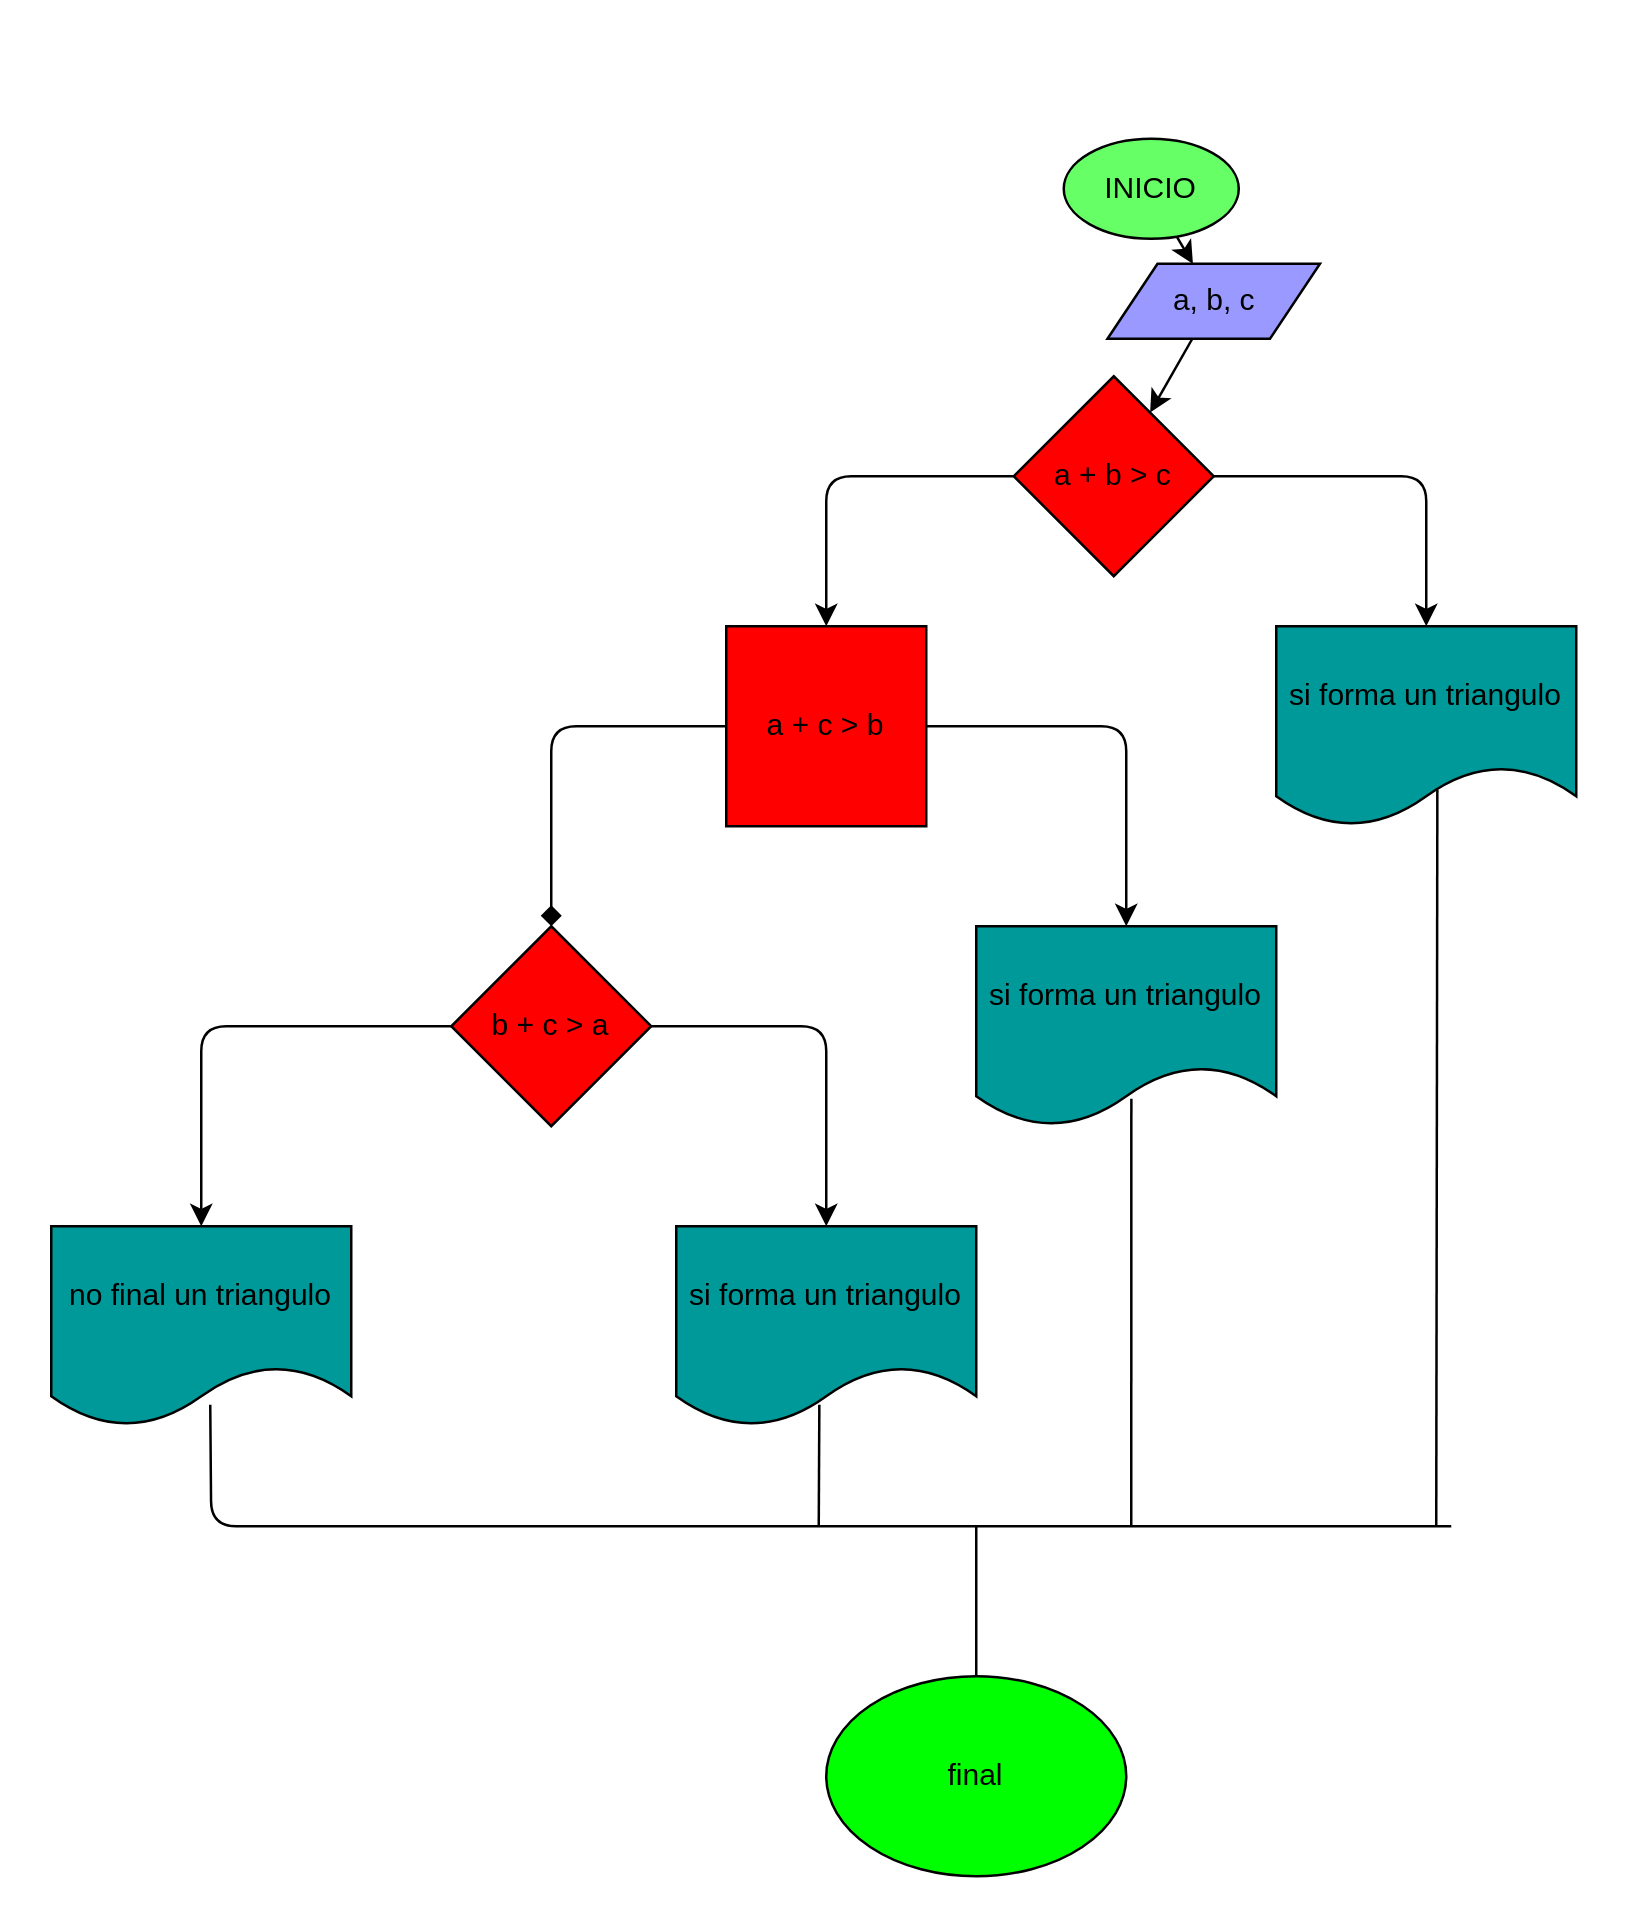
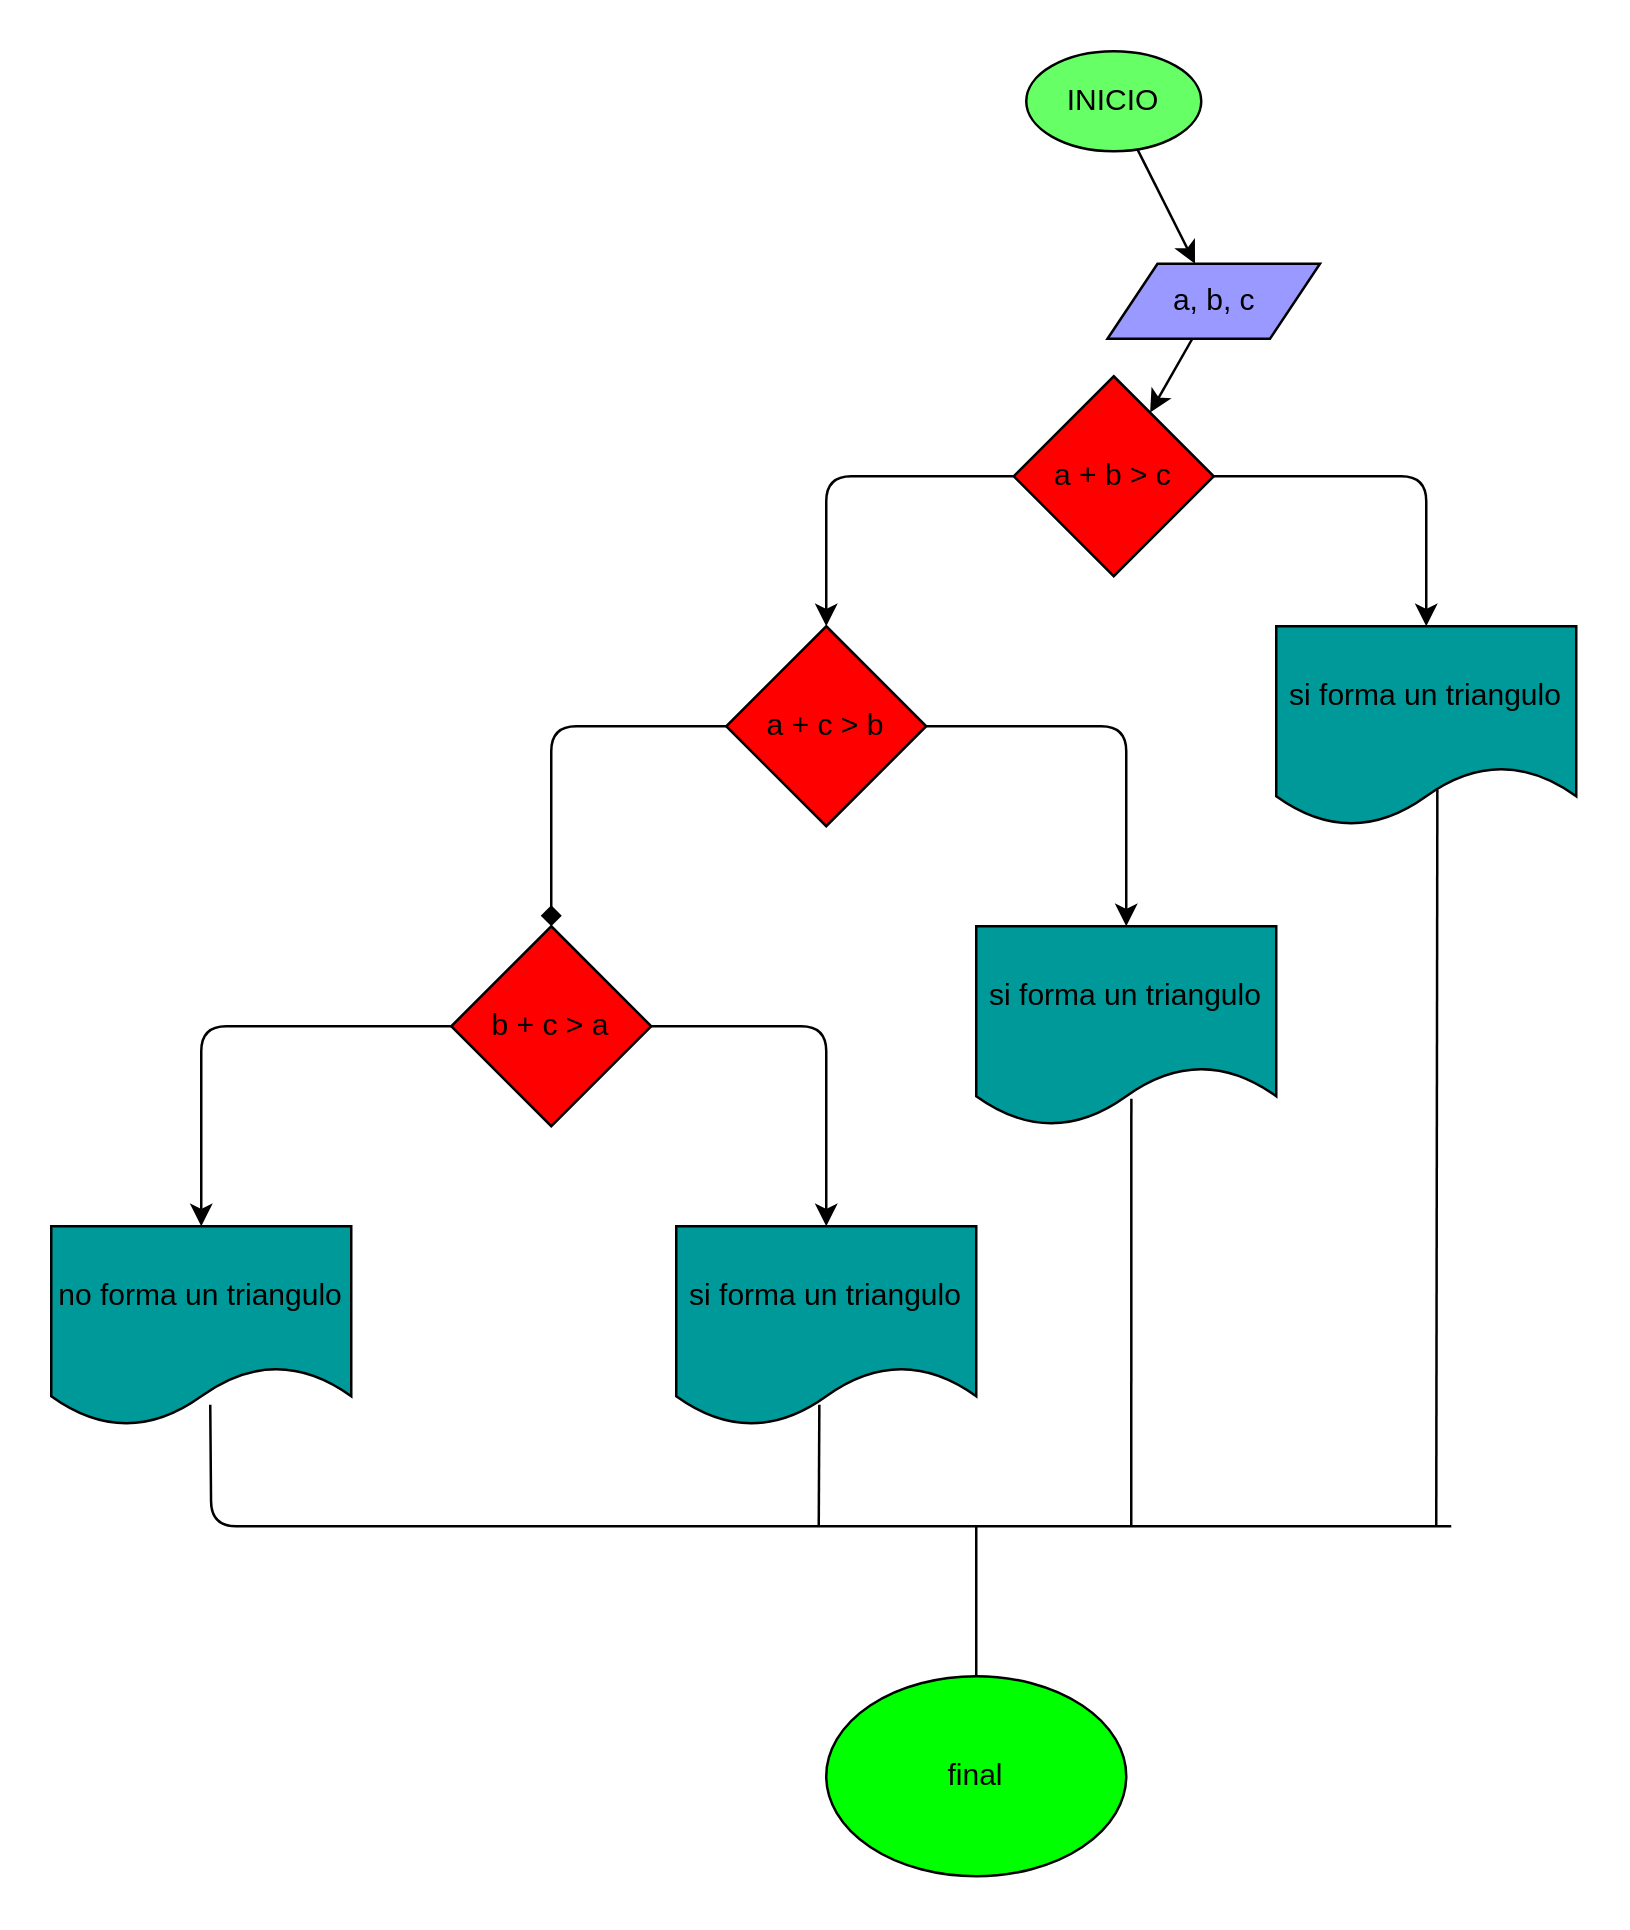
node "INICIO": moved (1151, 189) -> (1114, 101)
node "a + c > b": shape rectangle -> diamond
node "no final un triangulo": label "no final un triangulo" -> "no forma un triangulo"
